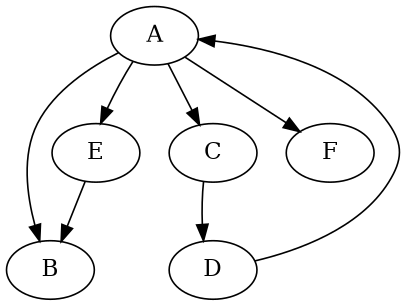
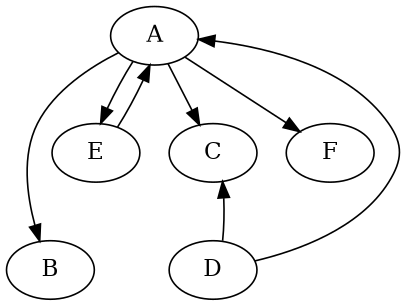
edge "C" -> "D": reversed
edge "E" -> "B": now "E" -> "A"
